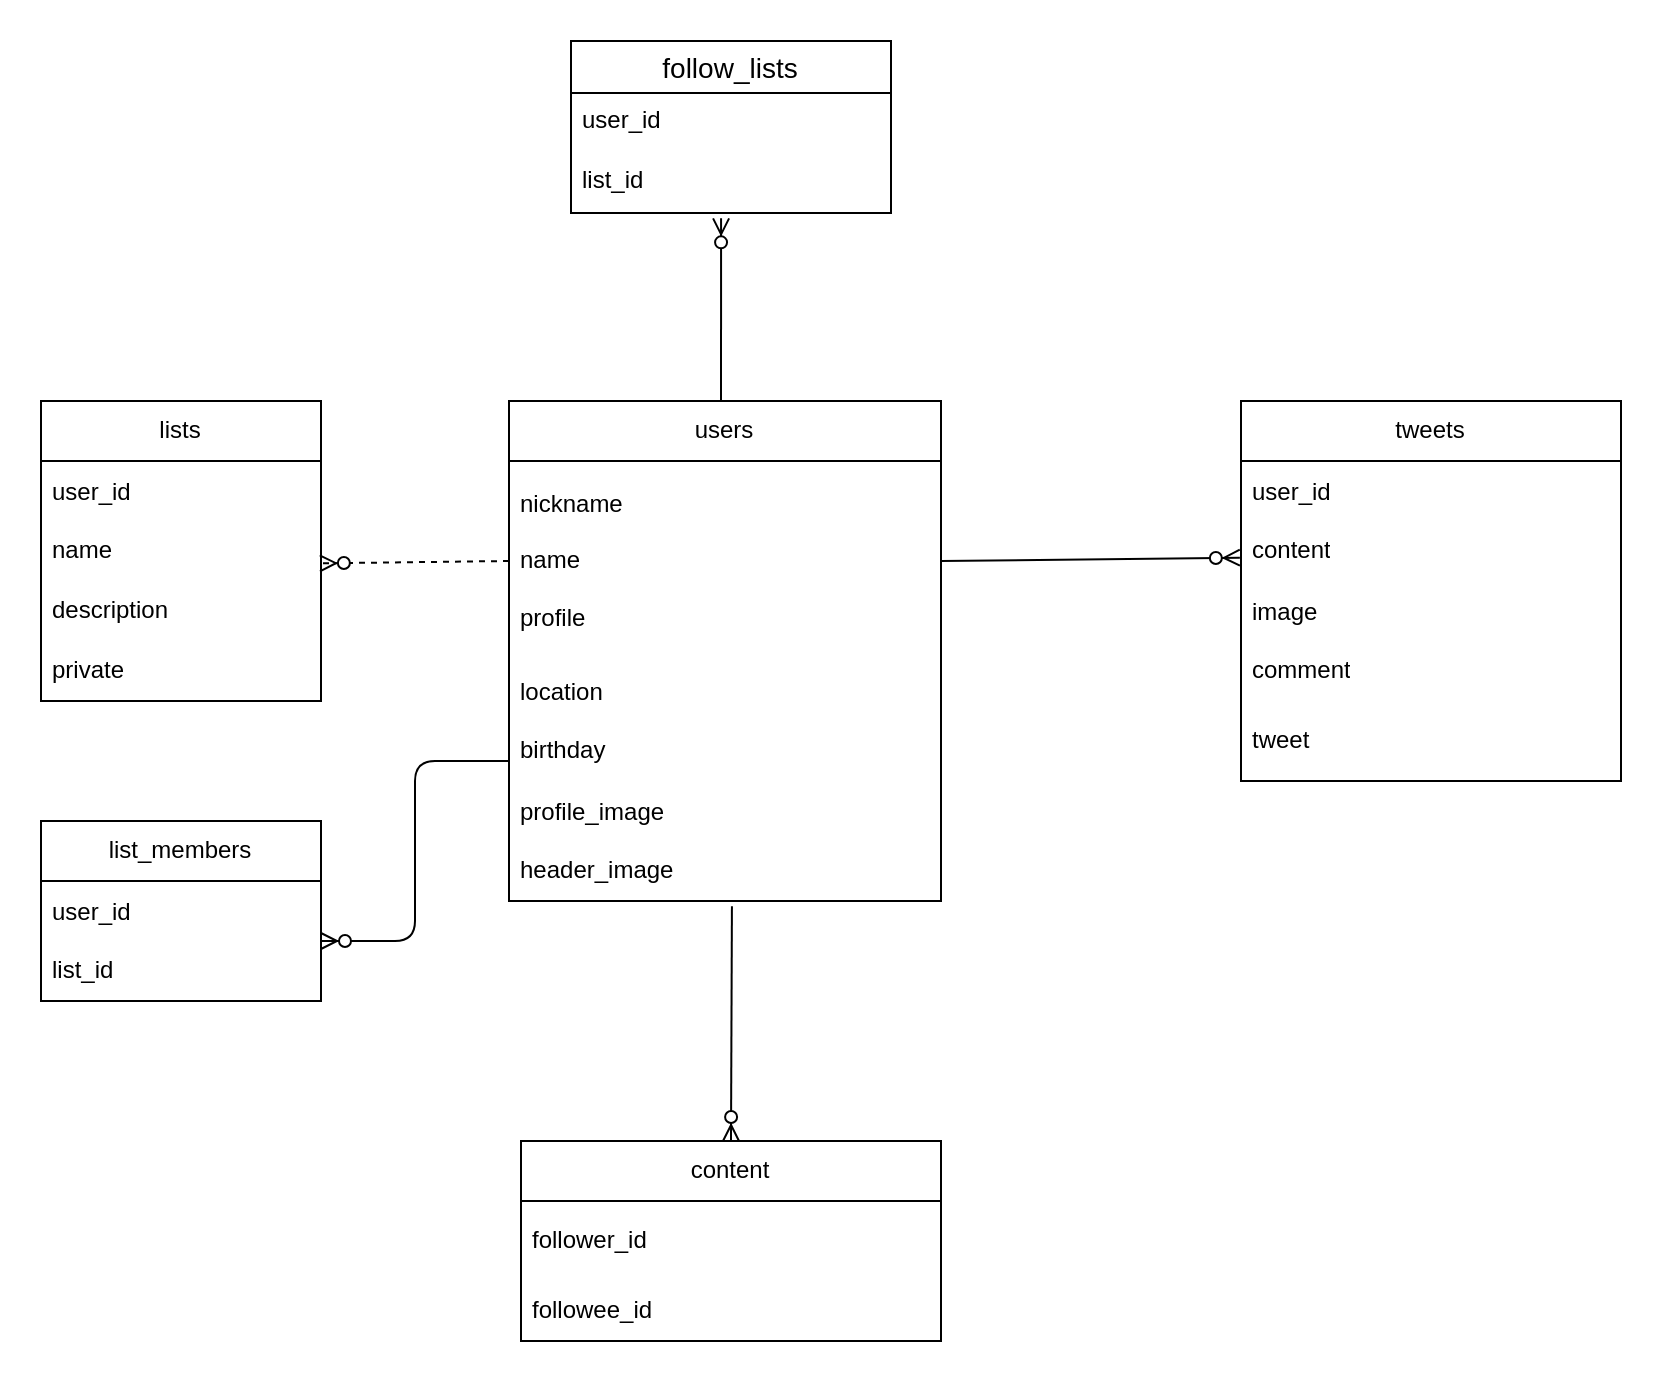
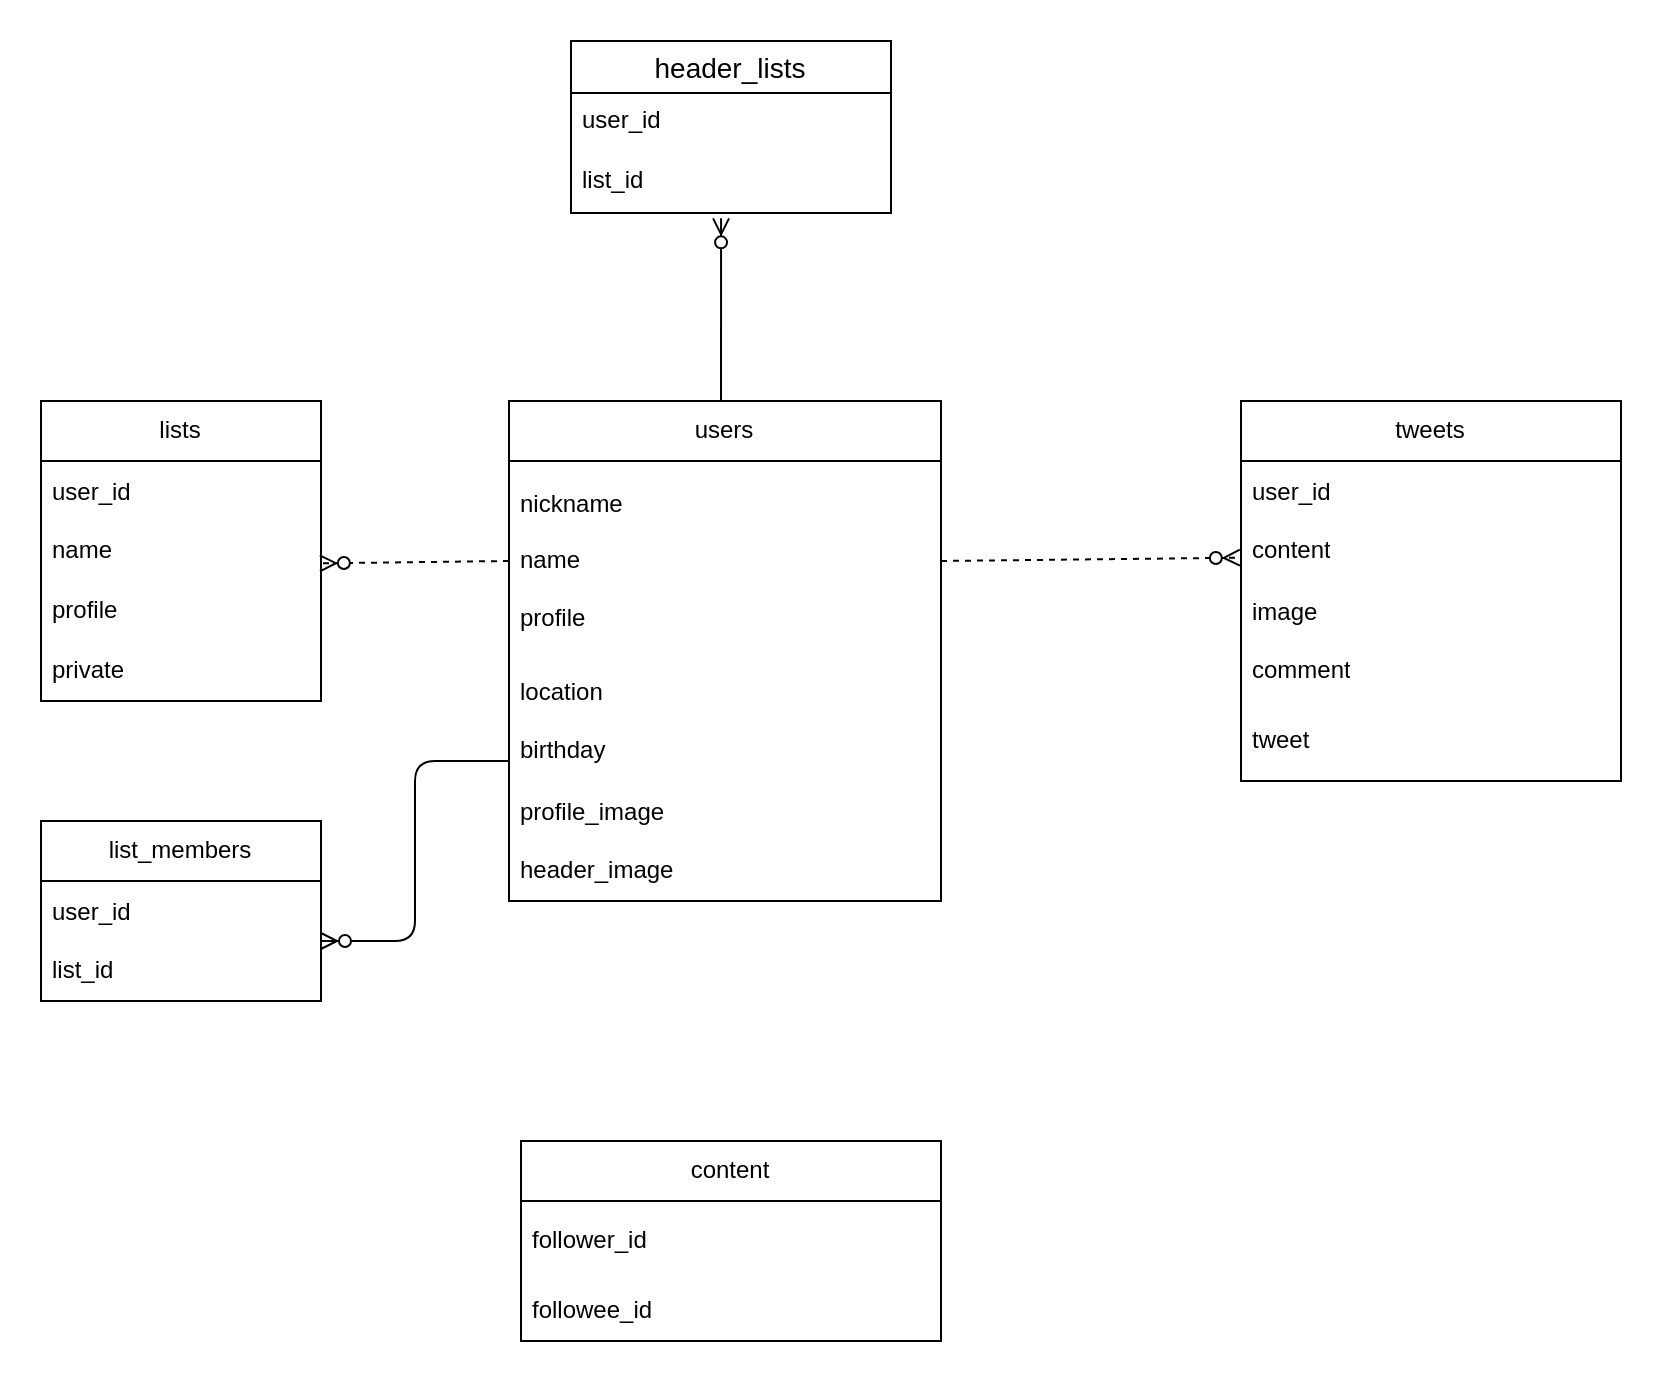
node "follow_lists": label "follow_lists" -> "header_lists"
edge "nickname name profile" -> "user_id content": style solid -> dashed
node "description": label "description" -> "profile"
edge "profile_image header_image" -> "content": removed
